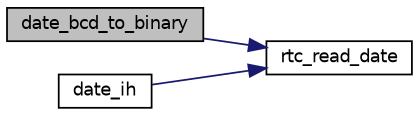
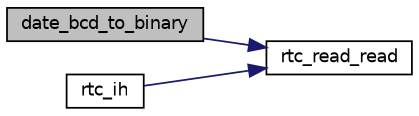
node "rtc_read_date": label "rtc_read_date" -> "rtc_read_read"
node "date_ih": label "date_ih" -> "rtc_ih"
